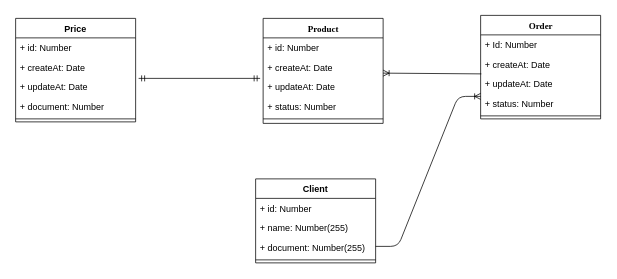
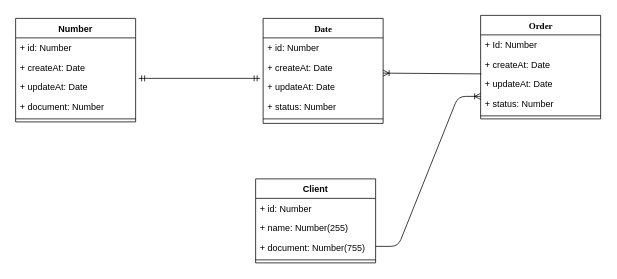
node "Price": label "Price" -> "Number"
node "Product": label "Product" -> "Date"
node "+ document: Number(255)": label "+ document: Number(255)" -> "+ document: Number(755)"
